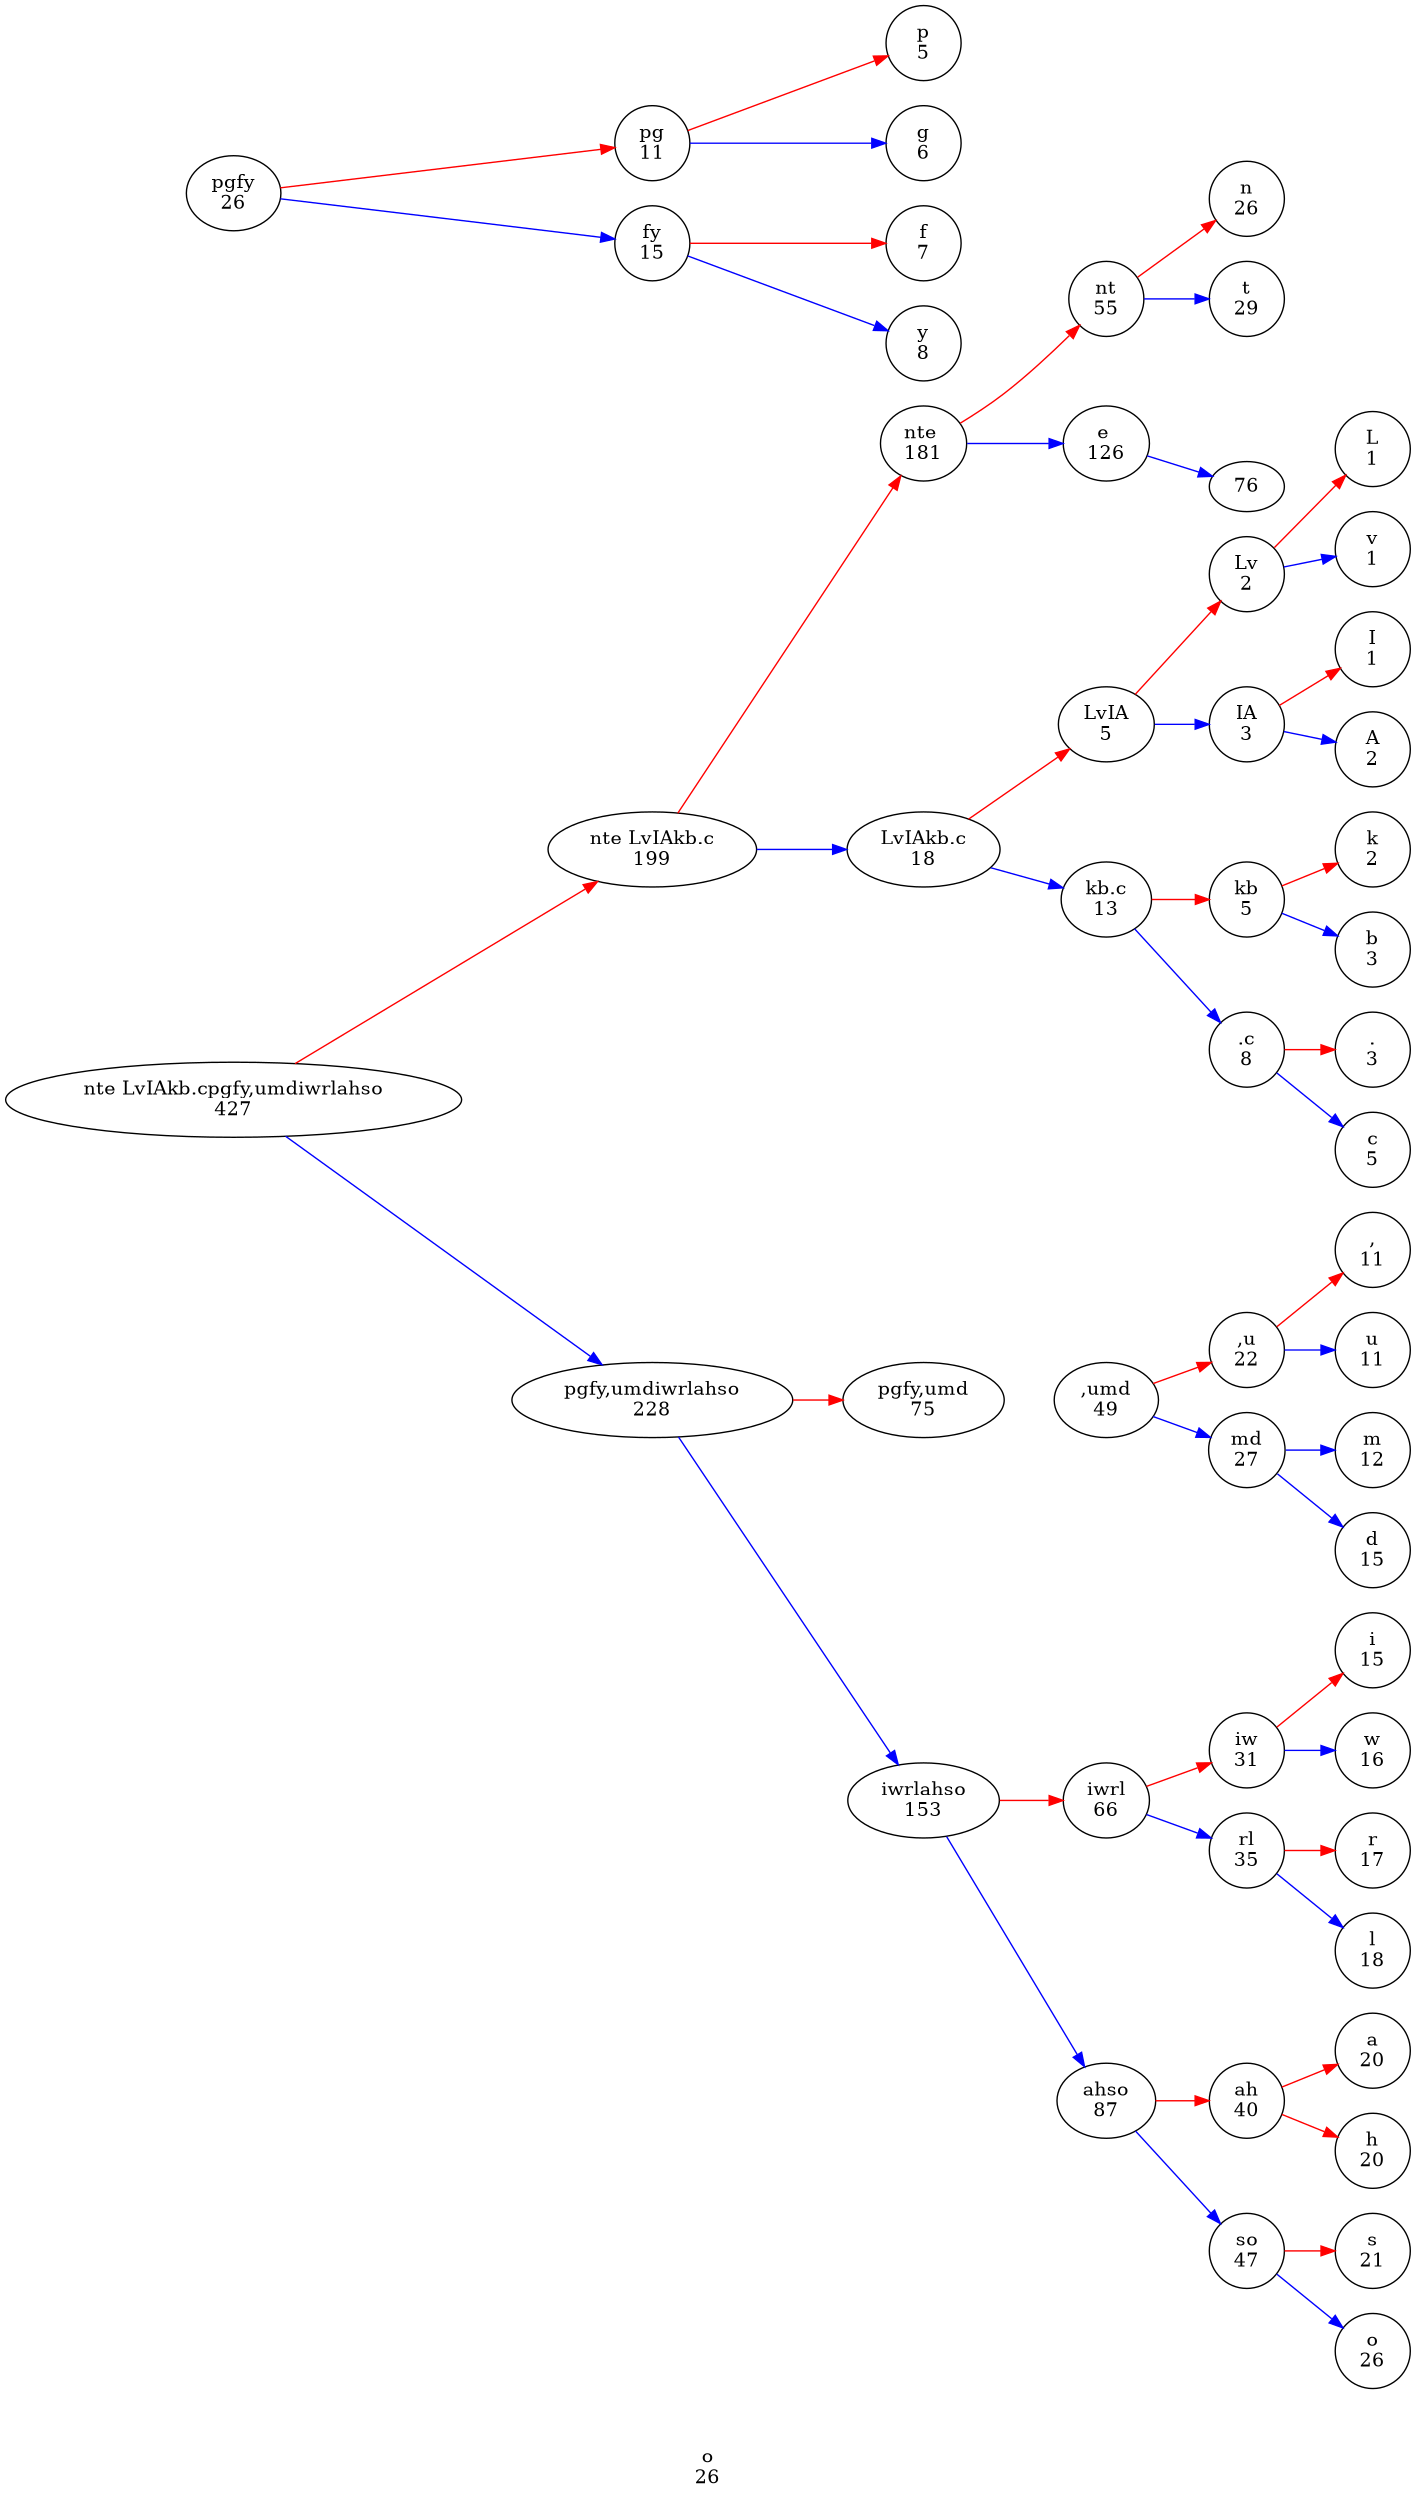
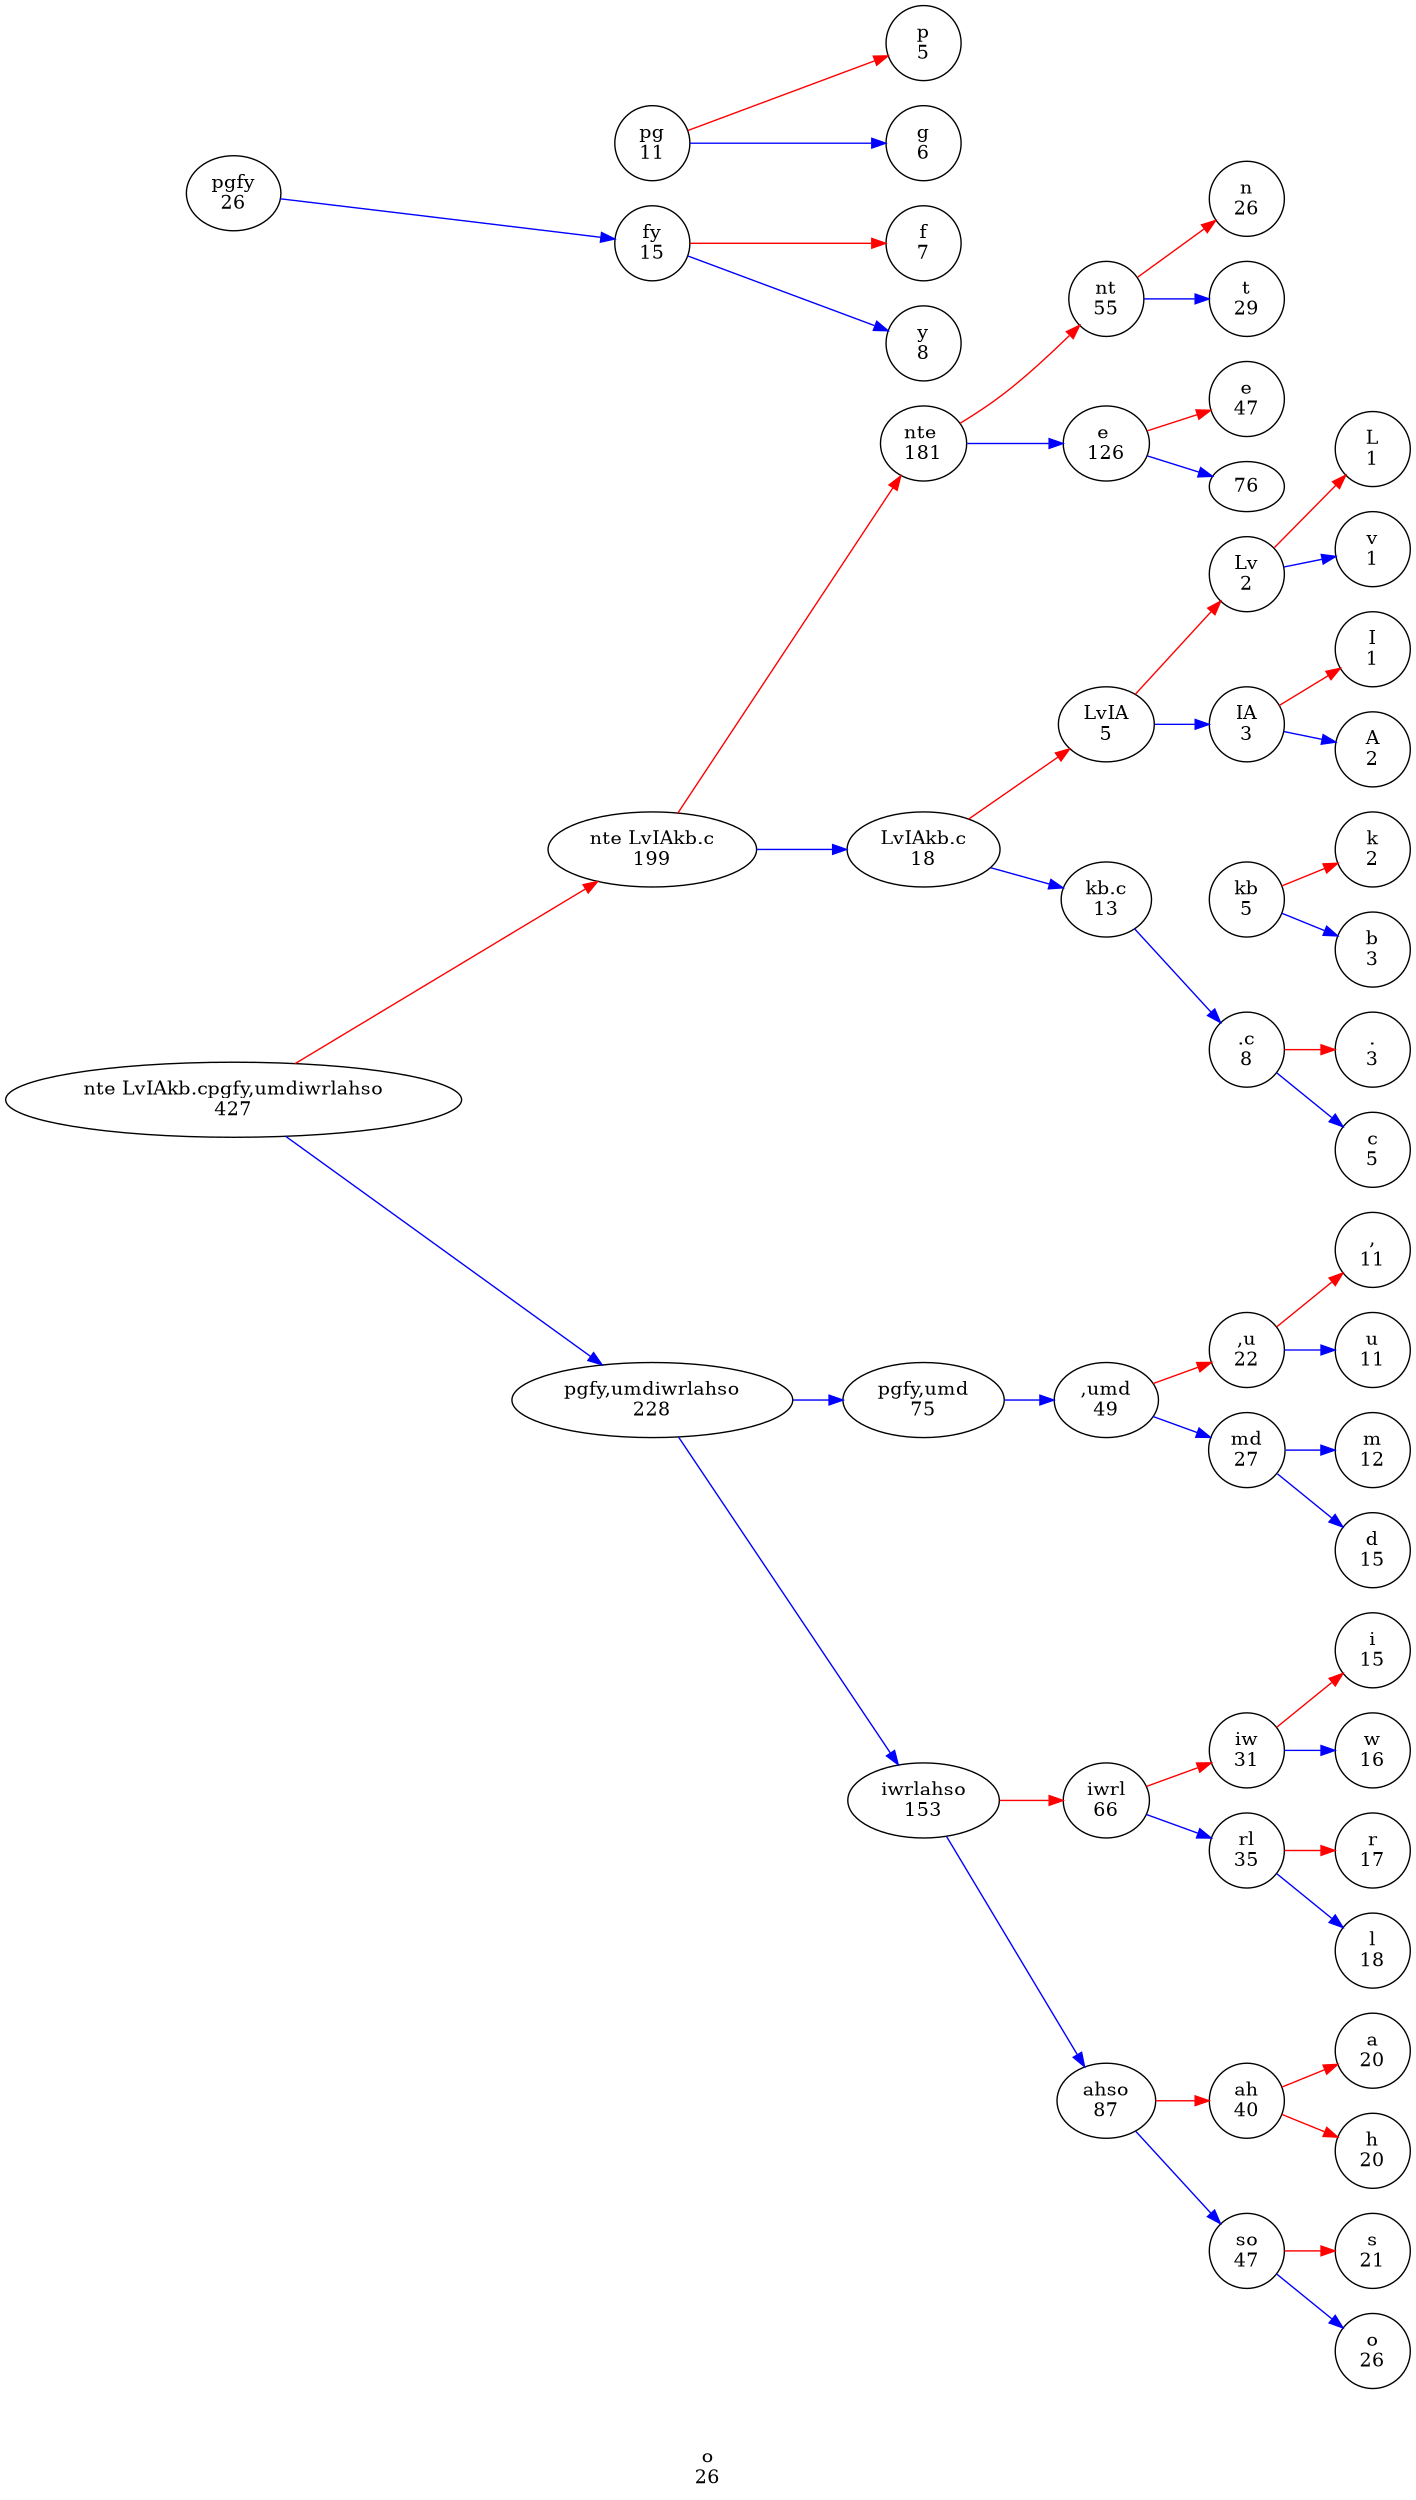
edge "pgfy 26" -> "pg 11": removed
node "e 47": added
edge "kb.c 13" -> "kb 5": removed
edge "pgfy,umdiwrlahso 228" -> "pgfy,umd 75": color red -> blue
edge "pgfy,umd 75" -> ",umd 49": added
